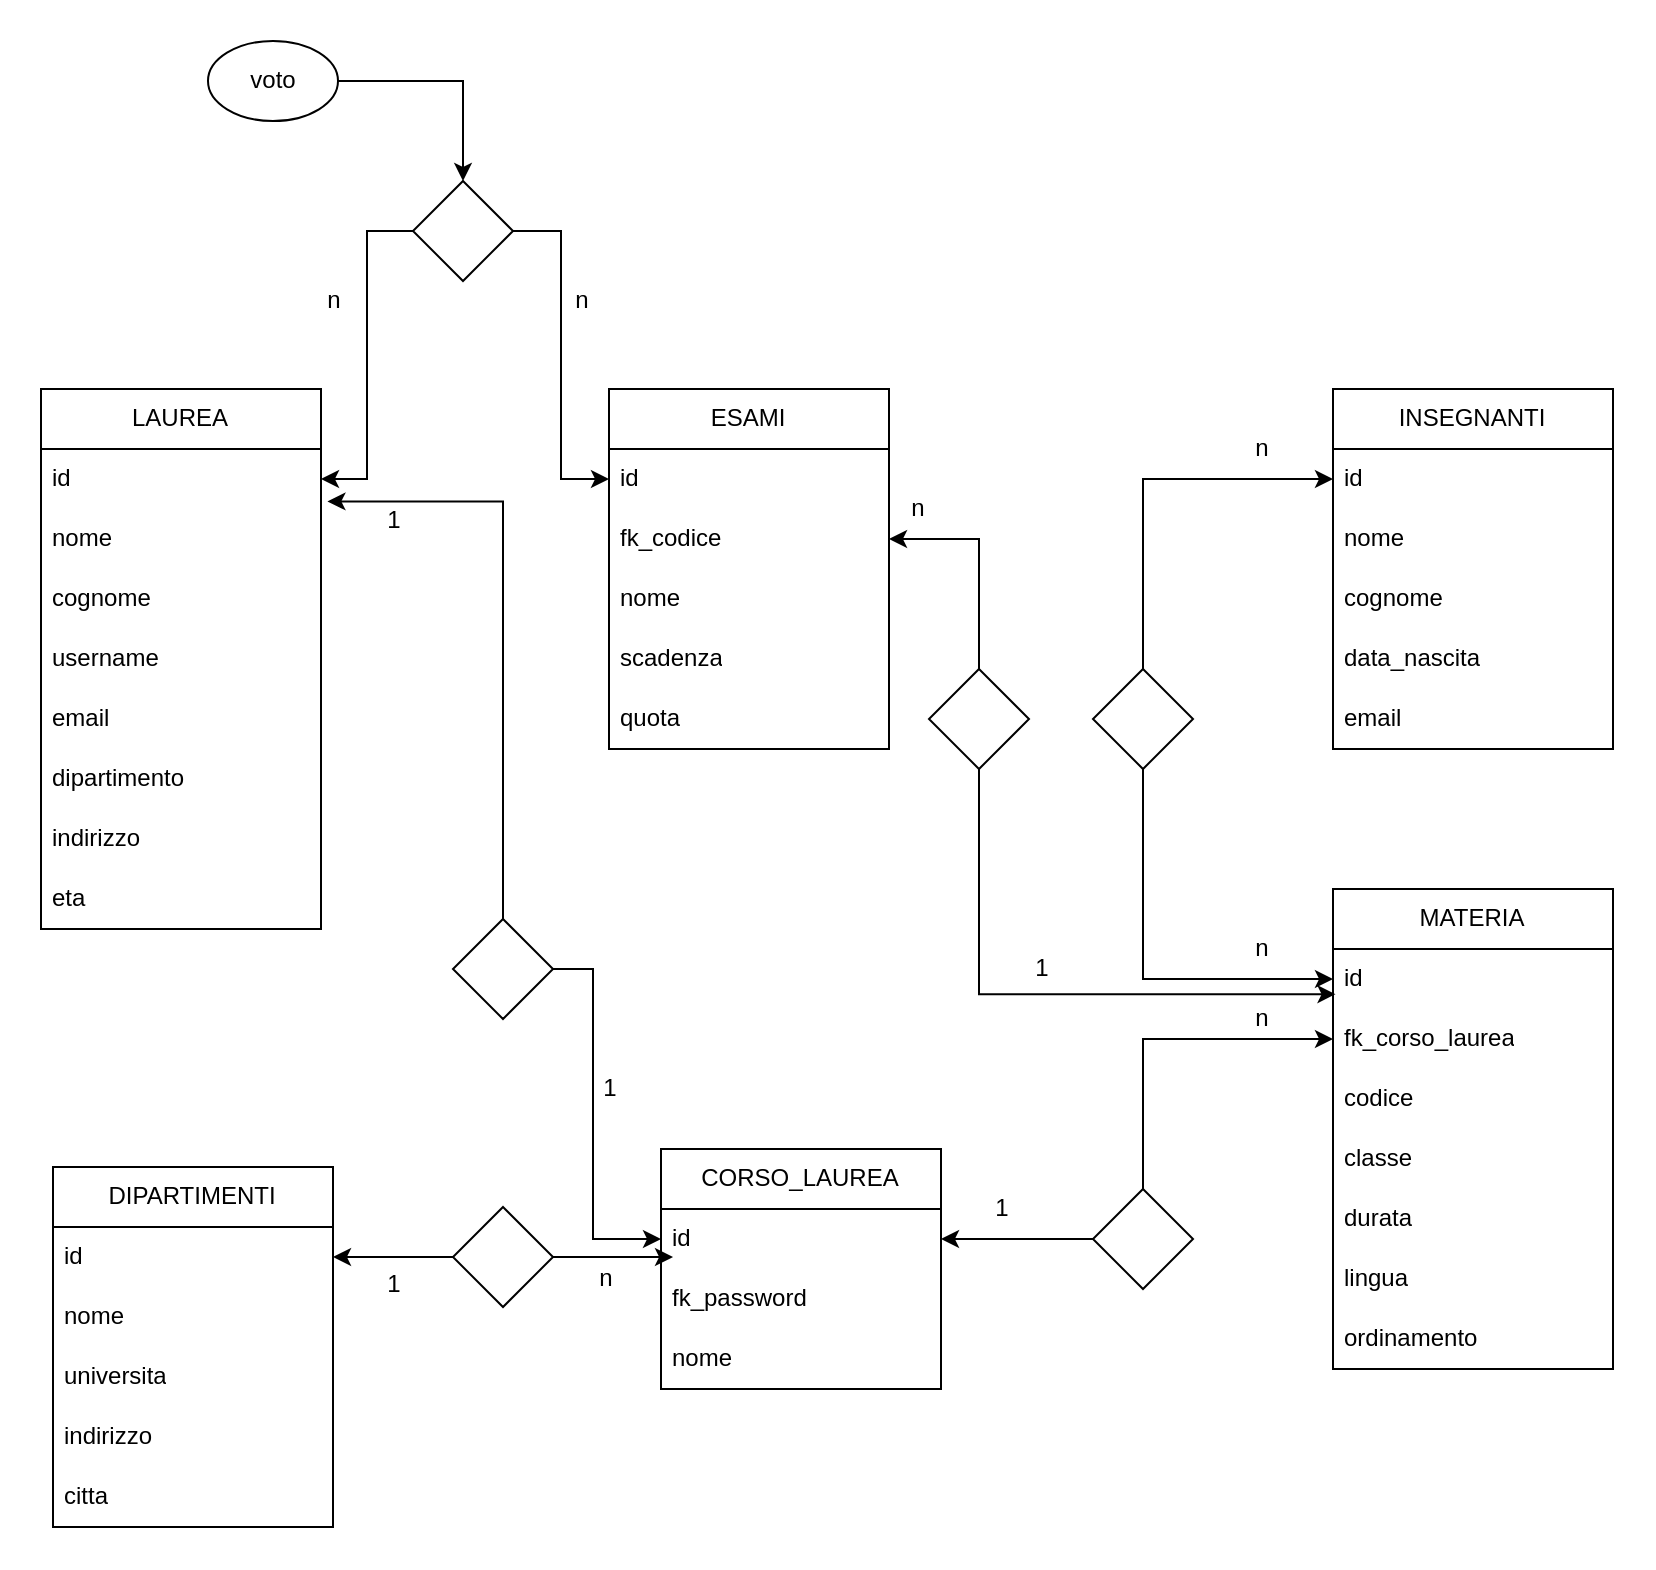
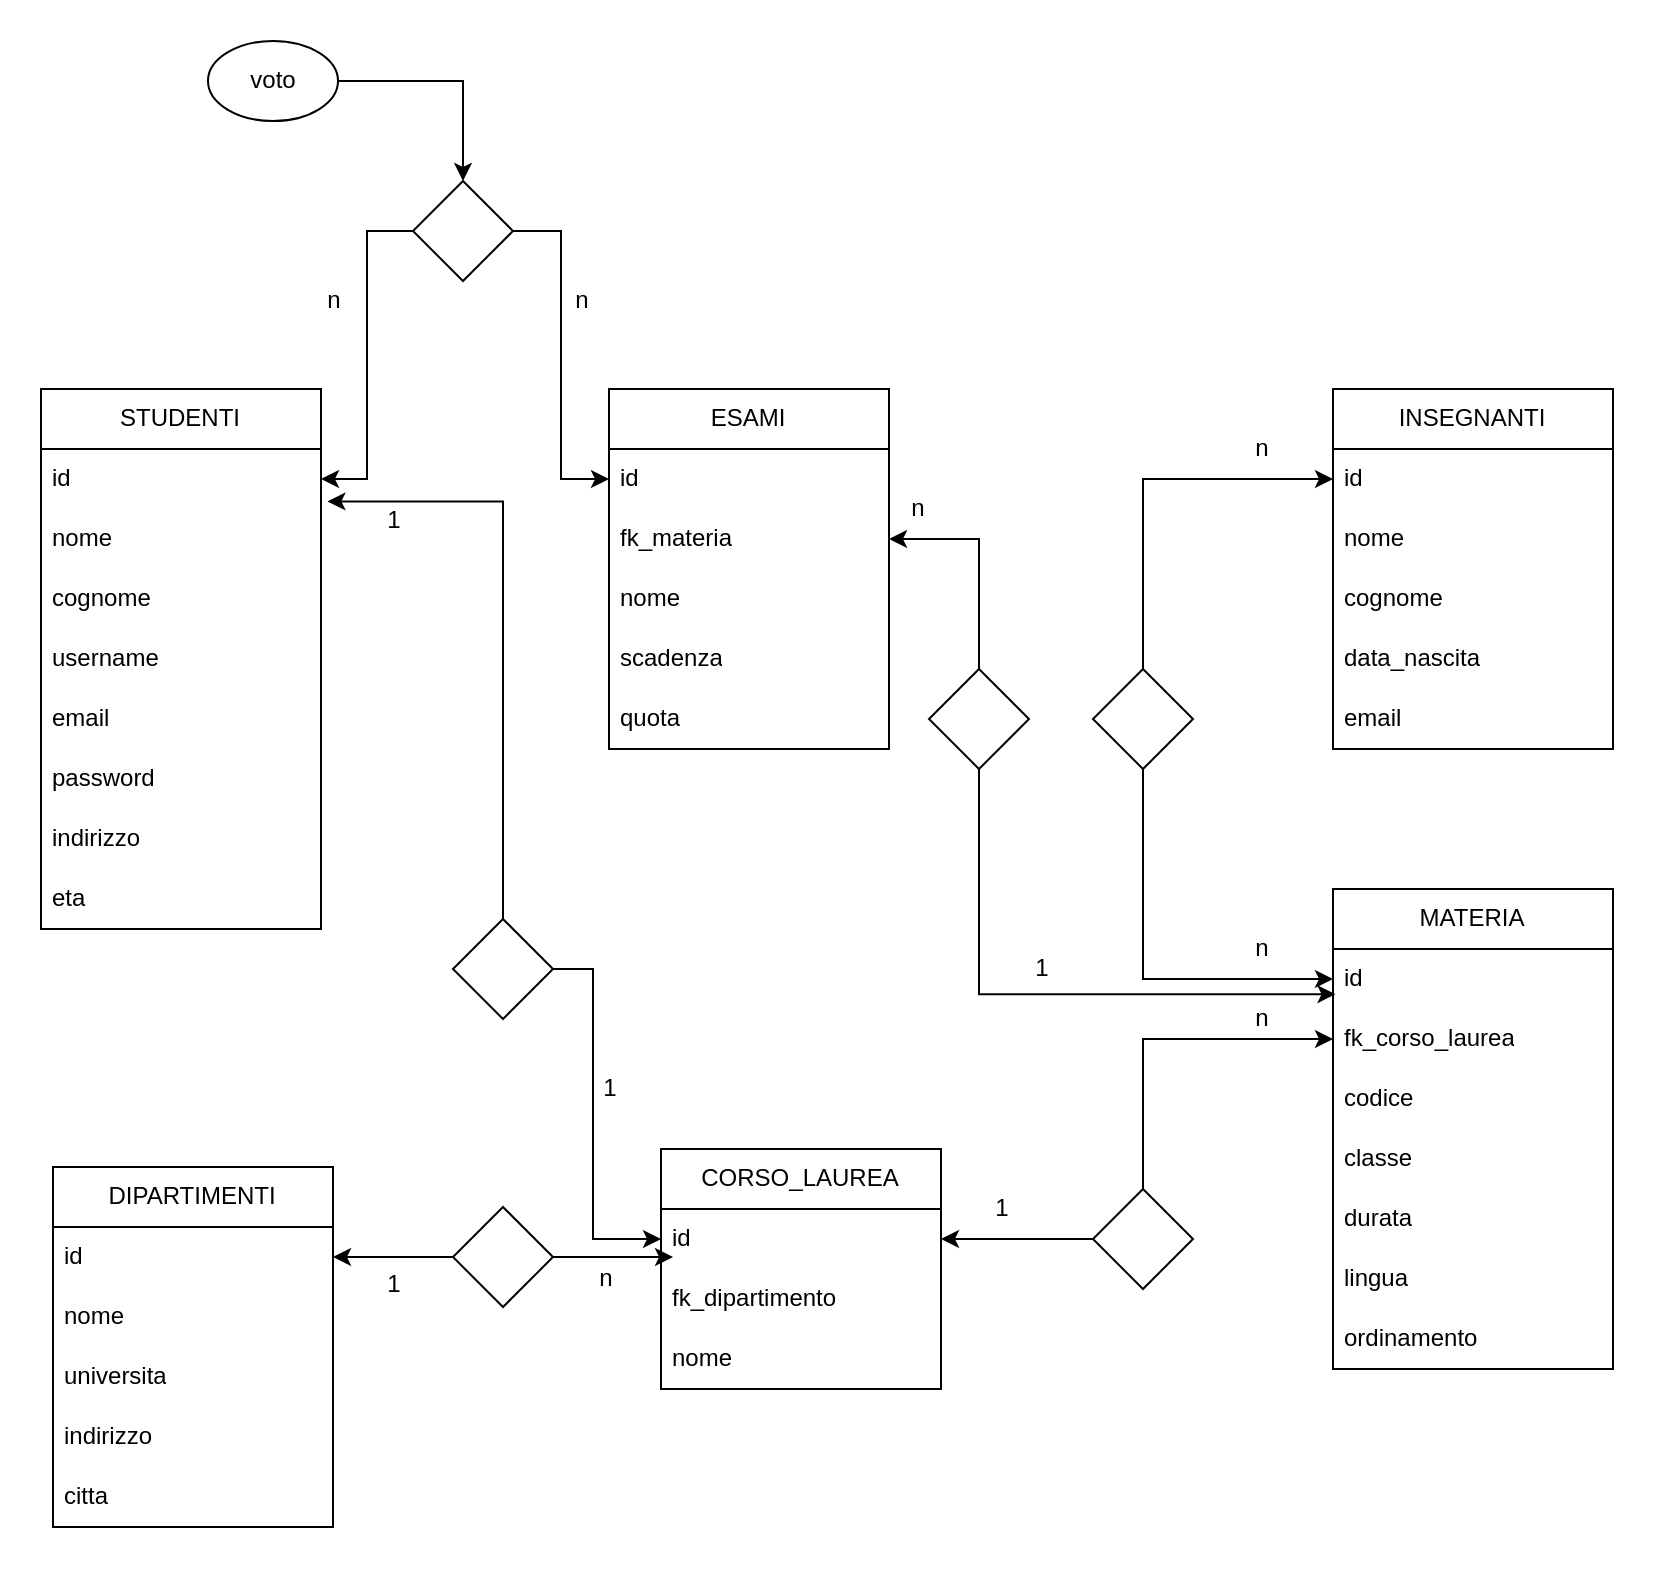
node "LAUREA": label "LAUREA" -> "STUDENTI"
node "fk_codice": label "fk_codice" -> "fk_materia"
node "dipartimento": label "dipartimento" -> "password"
node "fk_password": label "fk_password" -> "fk_dipartimento"
